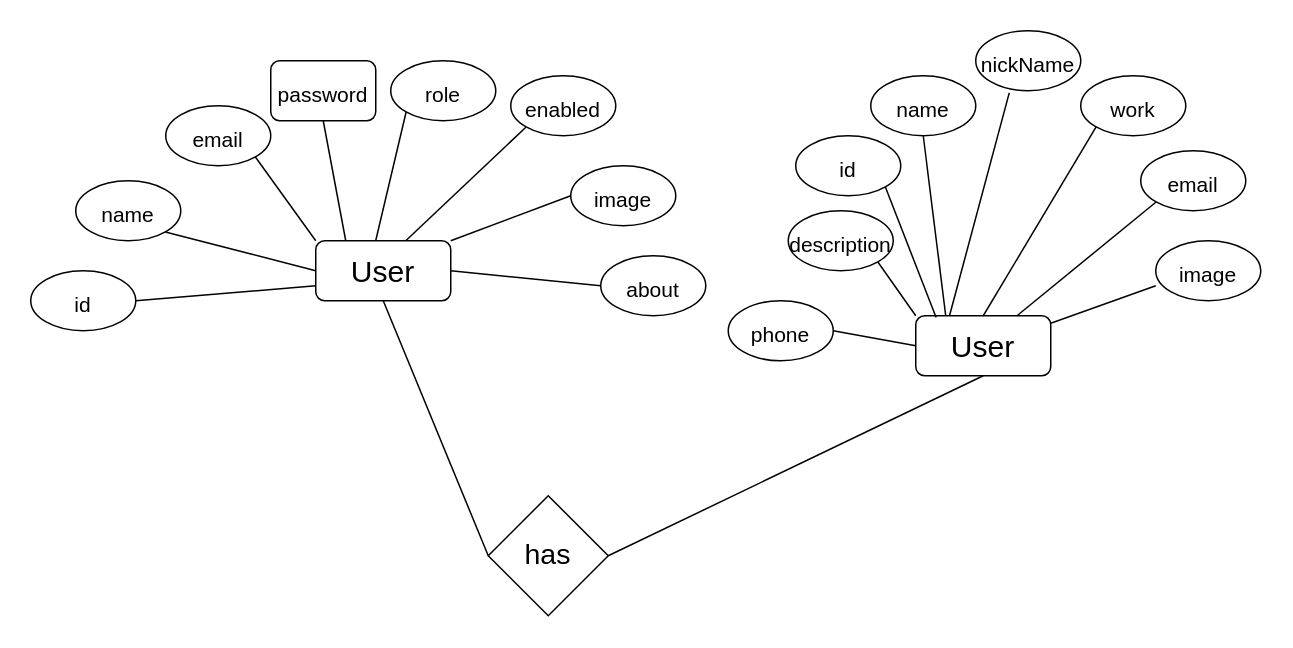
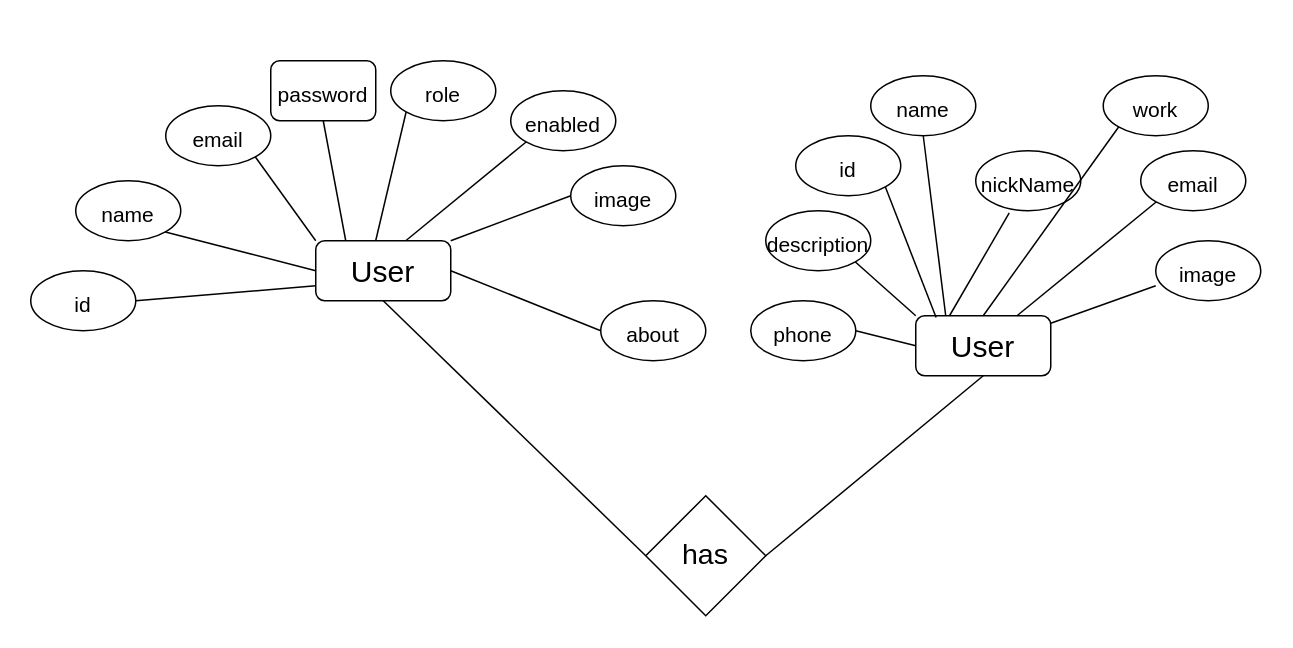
node "nickName": moved (1028, 61) -> (1028, 181)
node "enabled": moved (563, 106) -> (563, 121)
node "work": moved (1133, 106) -> (1156, 106)
node "description": moved (841, 241) -> (818, 241)
node "about": moved (653, 286) -> (653, 331)
node "phone": moved (781, 331) -> (803, 331)
node "has": moved (548, 556) -> (706, 556)
